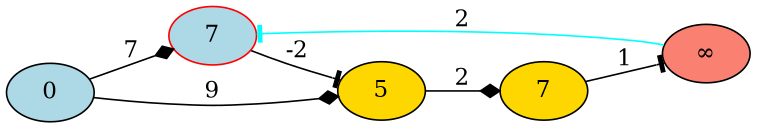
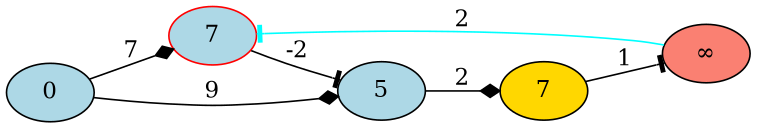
node "5": fillcolor gold -> lightblue
